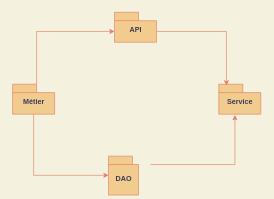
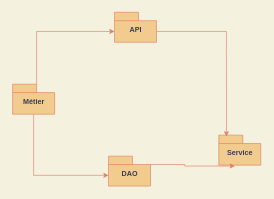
node "Service": moved (240, 99) -> (240, 150)
node "DAO": size 30x39 -> 42x30
